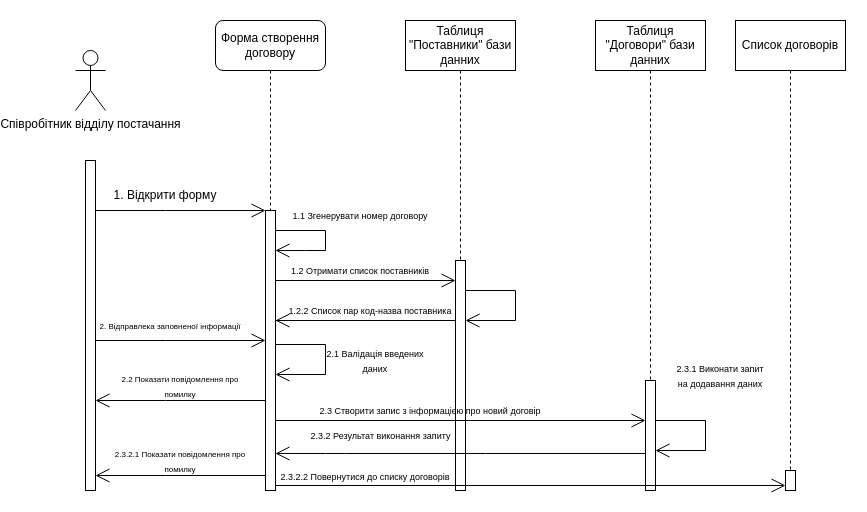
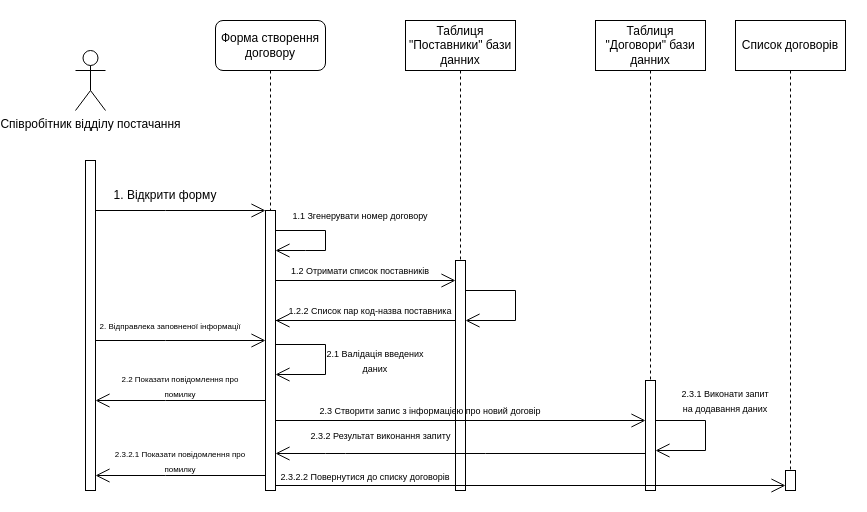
node "2.3.1 Виконати запит на додавання даних": moved (721, 376) -> (726, 401)
